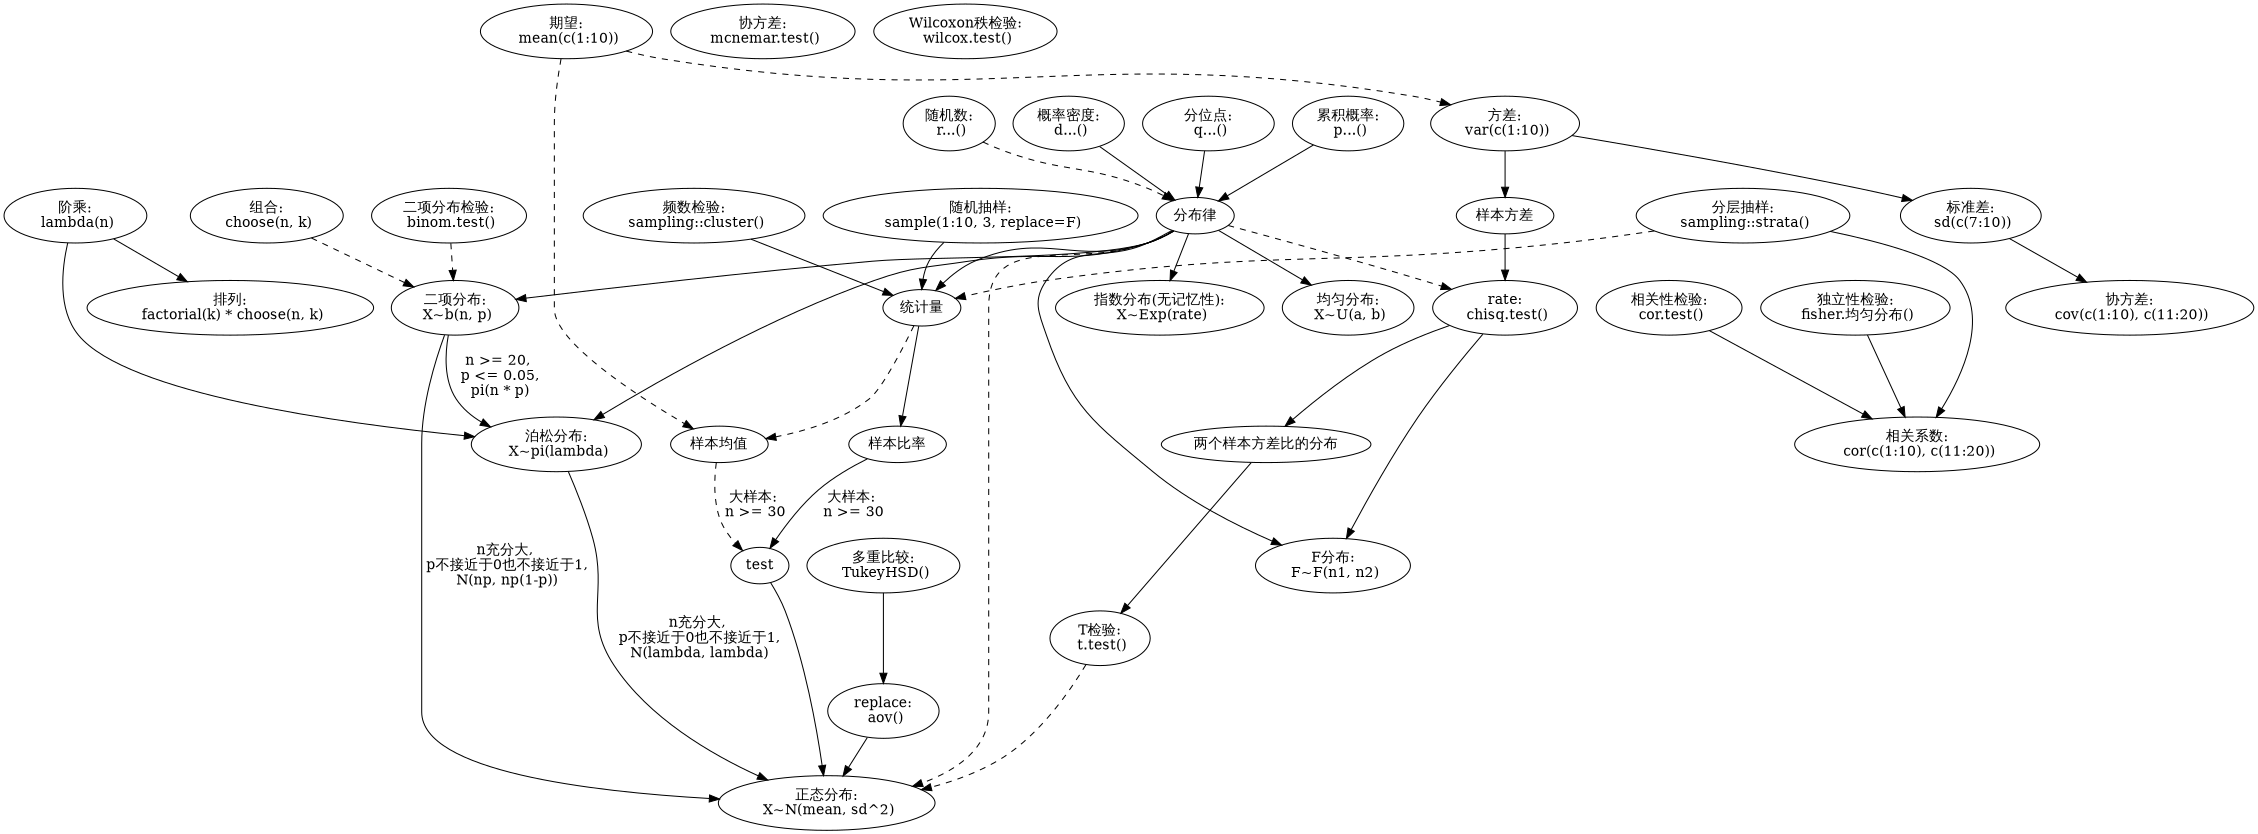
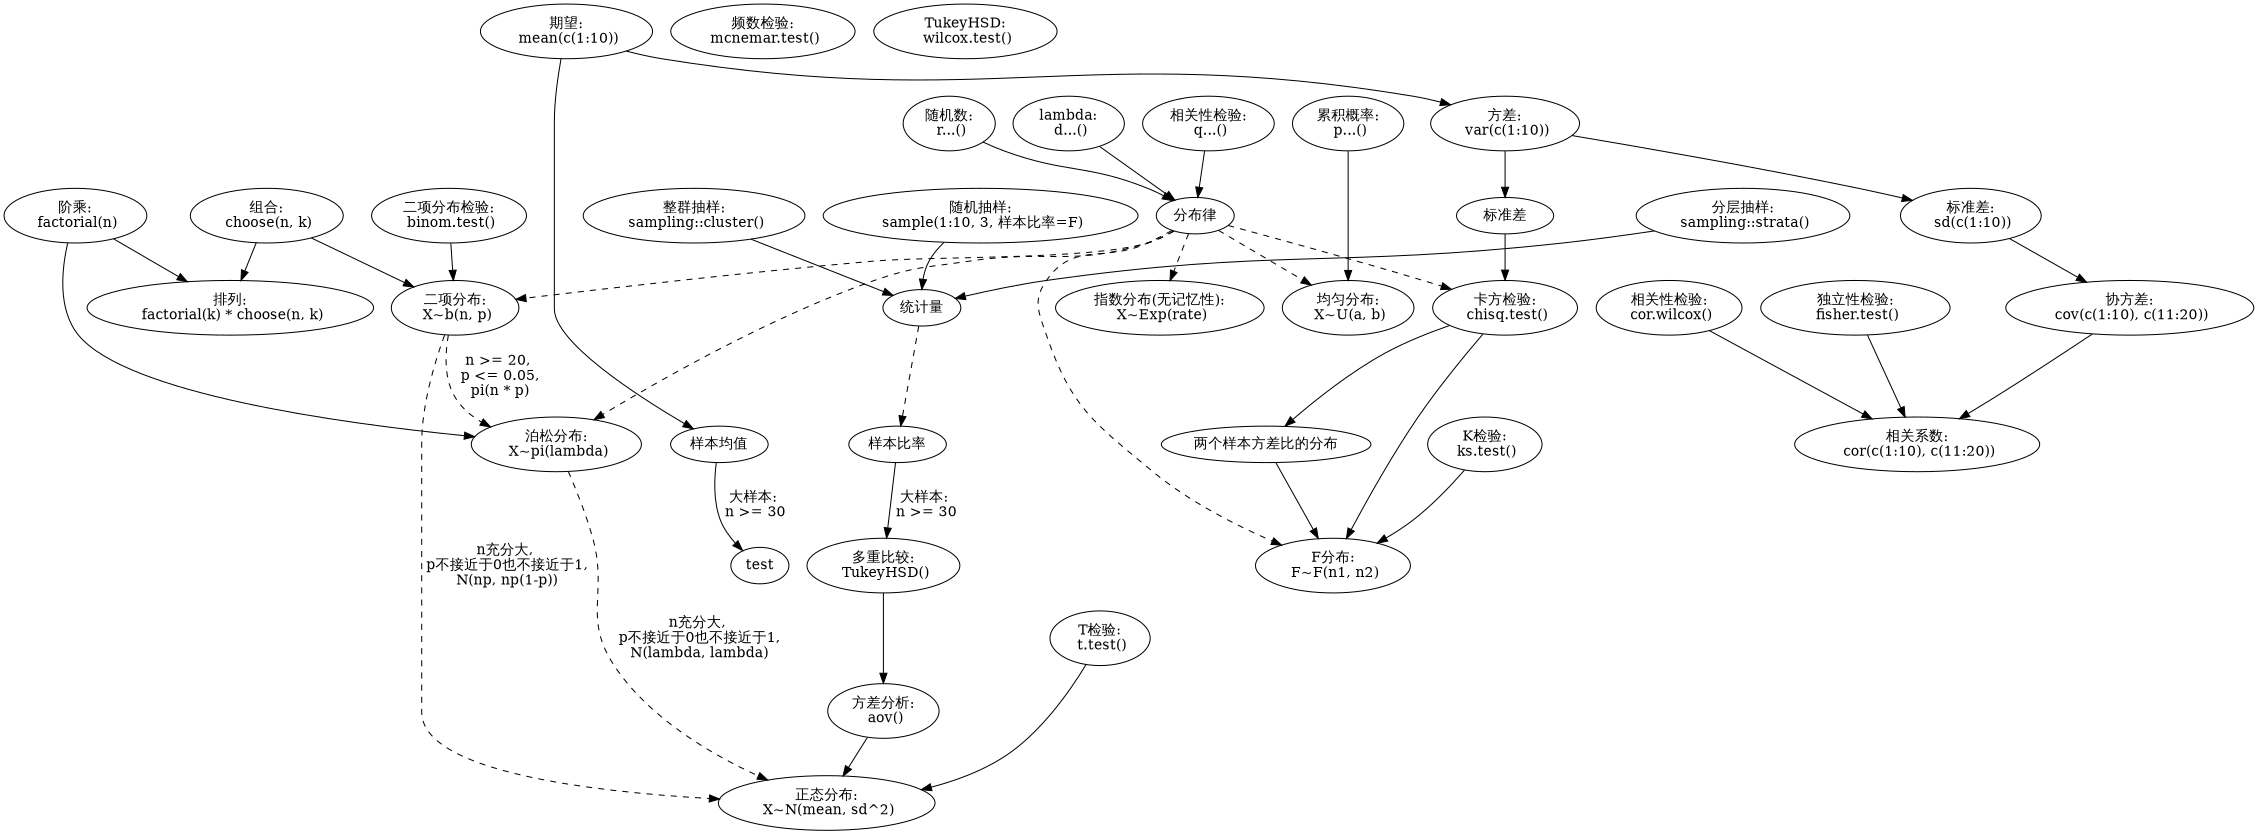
node "协方差: mcnemar.test()": label "协方差: mcnemar.test()" -> "频数检验: mcnemar.test()"
node "Wilcoxon秩检验: wilcox.test()": label "Wilcoxon秩检验: wilcox.test()" -> "TukeyHSD: wilcox.test()"
edge "期望: mean(c(1:10))" -> "方差: var(c(1:10))": style dashed -> solid
node "概率密度: d...()": label "概率密度: d...()" -> "lambda: d...()"
node "分位点: q...()": label "分位点: q...()" -> "相关性检验: q...()"
edge "随机数: r...()" -> "分布律": style dashed -> solid
edge "累积概率: p...()" -> "分布律": now "累积概率: p...()" -> "均匀分布: X~U(a, b)"
node "阶乘: lambda(n)": label "阶乘: lambda(n)" -> "阶乘: factorial(n)"
node "频数检验: sampling::cluster()": label "频数检验: sampling::cluster()" -> "整群抽样: sampling::cluster()"
node "随机抽样: sample(1:10, 3, replace=F)": label "随机抽样: sample(1:10, 3, replace=F)" -> "随机抽样: sample(1:10, 3, 样本比率=F)"
node "样本方差": label "样本方差" -> "标准差"
node "标准差: sd(c(7:10))": label "标准差: sd(c(7:10))" -> "标准差: sd(c(1:10))"
edge "分布律" -> "统计量": removed
edge "分布律" -> "指数分布(无记忆性): X~Exp(rate)": style solid -> dashed
edge "分布律" -> "均匀分布: X~U(a, b)": style solid -> dashed
edge "组合: choose(n, k)" -> "排列: factorial(k) * choose(n, k)": added
edge "二项分布检验: binom.test()" -> "二项分布: X~b(n, p)": style dashed -> solid
edge "分层抽样: sampling::strata()" -> "统计量": style dashed -> solid
edge "组合: choose(n, k)" -> "二项分布: X~b(n, p)": style dashed -> solid
edge "分布律" -> "二项分布: X~b(n, p)": style solid -> dashed
edge "期望: mean(c(1:10))" -> "样本均值": style dashed -> solid
edge "分层抽样: sampling::strata()" -> "相关系数: cor(c(1:10), c(11:20))": now "协方差: cov(c(1:10), c(11:20))" -> "相关系数: cor(c(1:10), c(11:20))"
edge "分布律" -> "泊松分布: X~pi(lambda)": style solid -> dashed
node "rate: chisq.test()": label "rate: chisq.test()" -> "卡方检验: chisq.test()"
node "相关性检验: cor.test()": label "相关性检验: cor.test()" -> "相关性检验: cor.wilcox()"
node "独立性检验: fisher.均匀分布()": label "独立性检验: fisher.均匀分布()" -> "独立性检验: fisher.test()"
edge "统计量" -> "样本比率": style solid -> dashed
edge "二项分布: X~b(n, p)" -> "泊松分布: X~pi(lambda)": style solid -> dashed
edge "分布律" -> "F分布: F~F(n1, n2)": style solid -> dashed
edge "统计量" -> "样本均值": removed
node "K检验: ks.test()": added
edge "分布律" -> "正态分布: X~N(mean, sd^2)": removed
edge "样本比率" -> "test": now "样本比率" -> "多重比较: TukeyHSD()"
edge "样本均值" -> "test": style dashed -> solid
edge "两个样本方差比的分布" -> "T检验: t.test()": now "两个样本方差比的分布" -> "F分布: F~F(n1, n2)"
edge "泊松分布: X~pi(lambda)" -> "正态分布: X~N(mean, sd^2)": style solid -> dashed
edge "test" -> "正态分布: X~N(mean, sd^2)": removed
edge "二项分布: X~b(n, p)" -> "正态分布: X~N(mean, sd^2)": style solid -> dashed
node "replace: aov()": label "replace: aov()" -> "方差分析: aov()"
edge "T检验: t.test()" -> "正态分布: X~N(mean, sd^2)": style dashed -> solid
